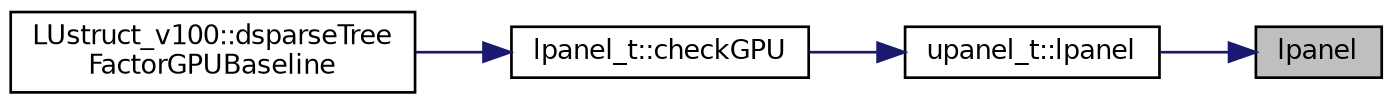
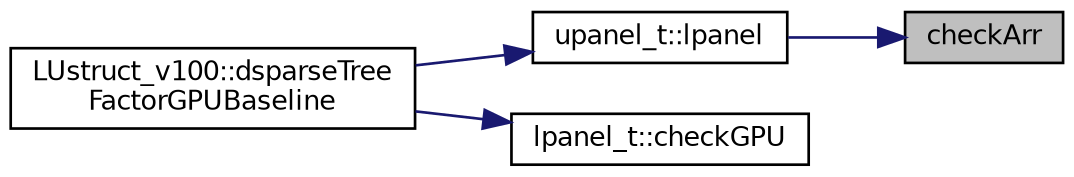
edge "lpanel_t::checkGPU" -> "upanel_t::lpanel": now "LUstruct_v100::dsparseTree FactorGPUBaseline" -> "upanel_t::lpanel"
node "lpanel": label "lpanel" -> "checkArr"
